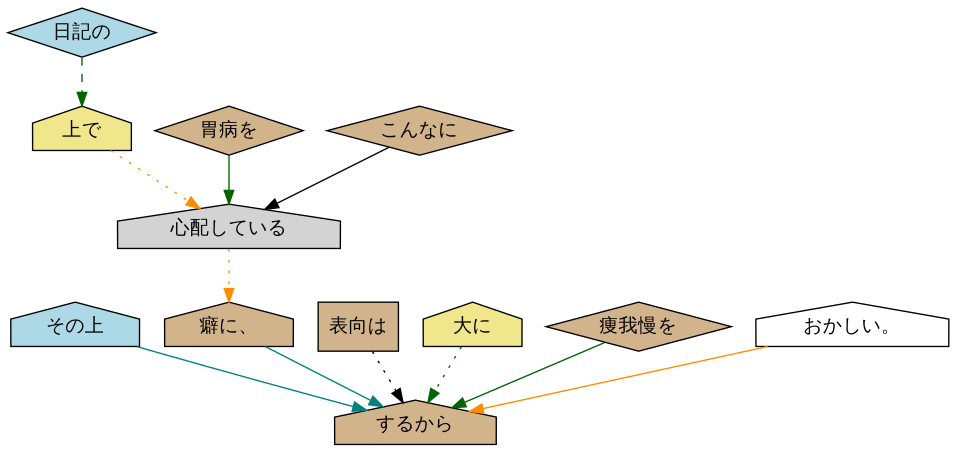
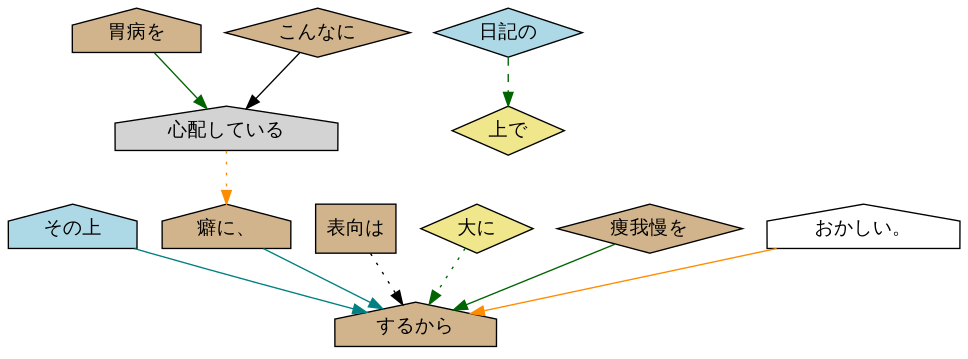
node "上で": shape house -> diamond
node "胃病を": shape diamond -> house
edge "上で" -> "心配している": removed
node "大に": shape house -> diamond
